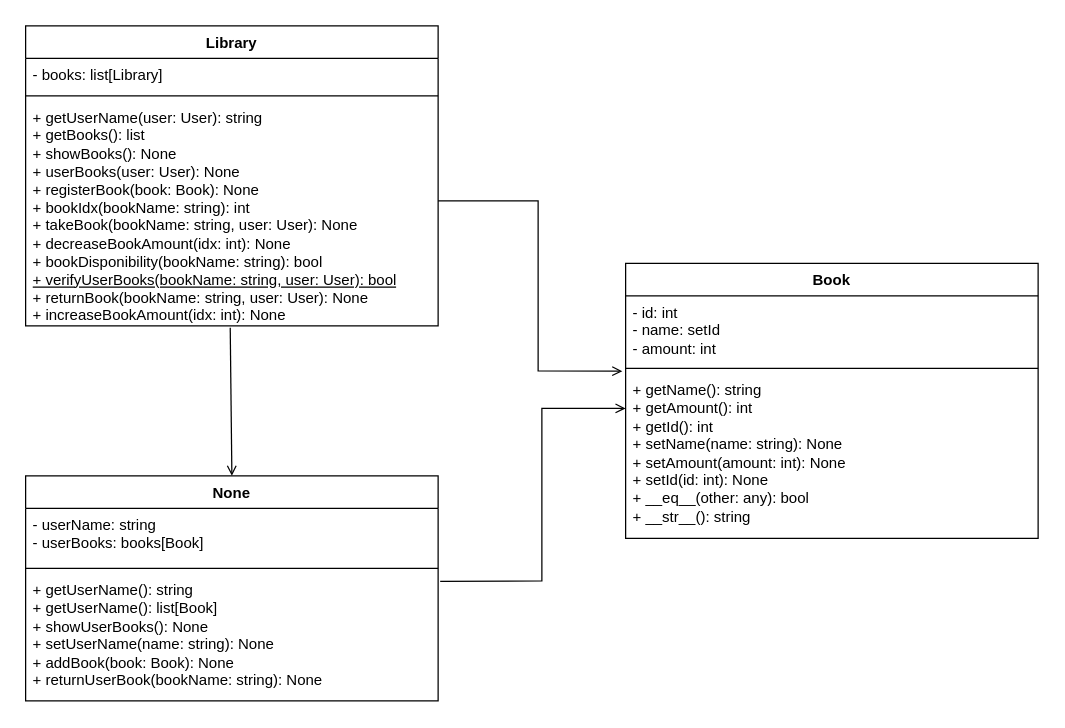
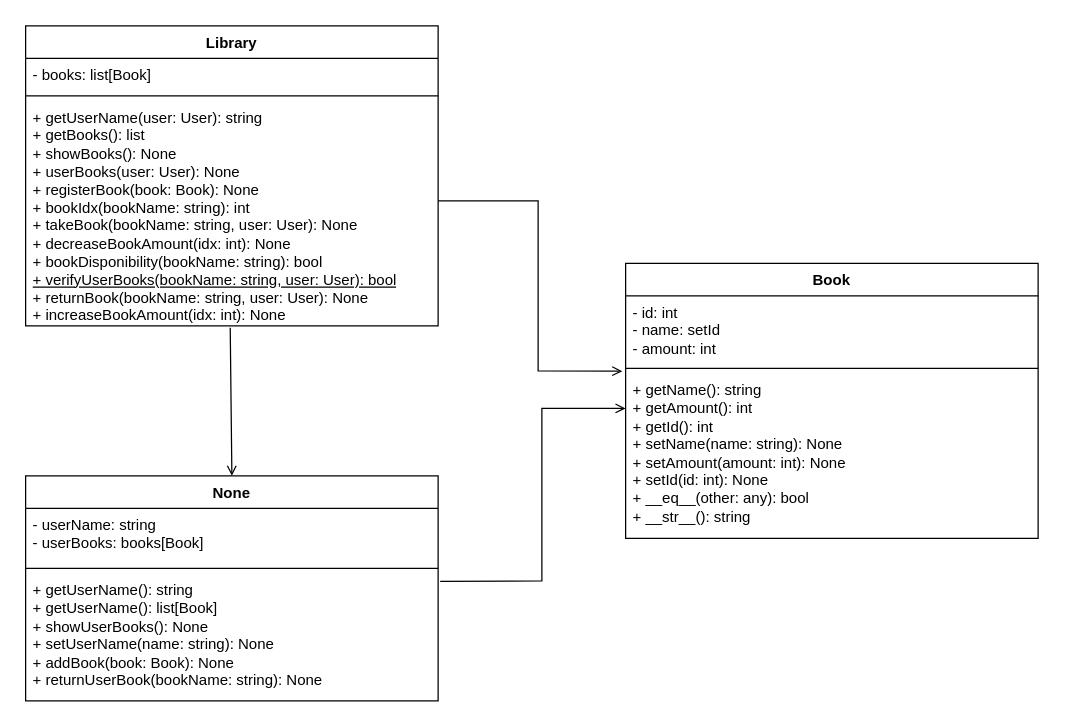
node "- books: list[Library]": label "- books: list[Library]" -> "- books: list[Book]"
